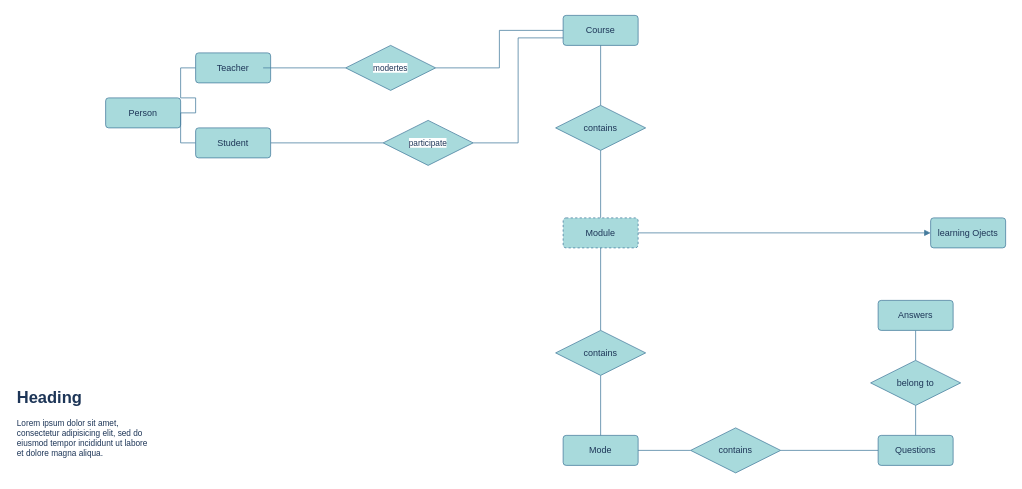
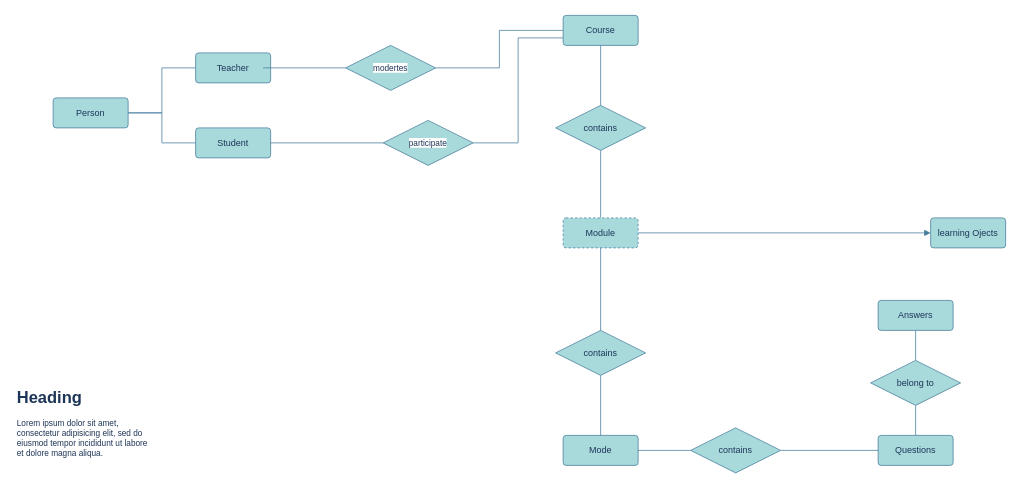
node "Person": moved (143, 113) -> (90, 113)
